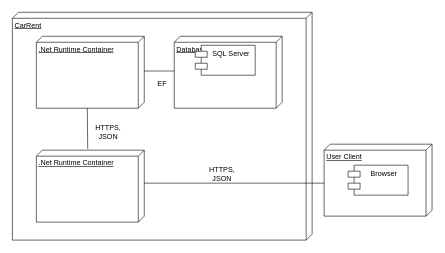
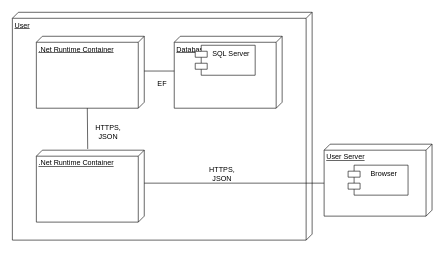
node "CarRent": label "CarRent" -> "User"
node "User Client": label "User Client" -> "User Server"
